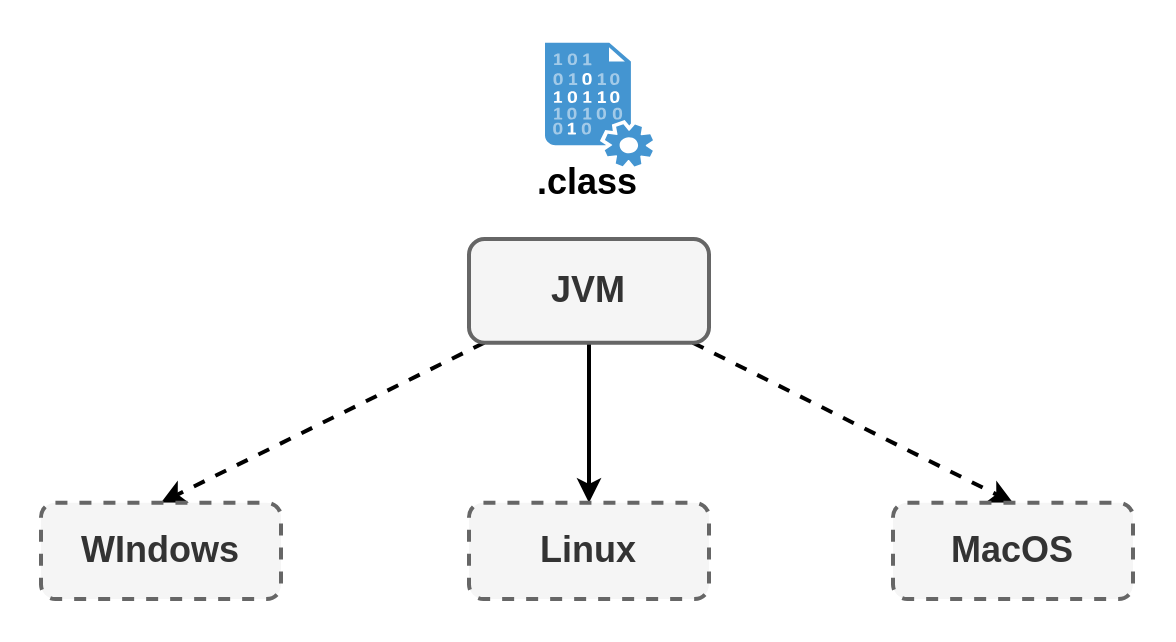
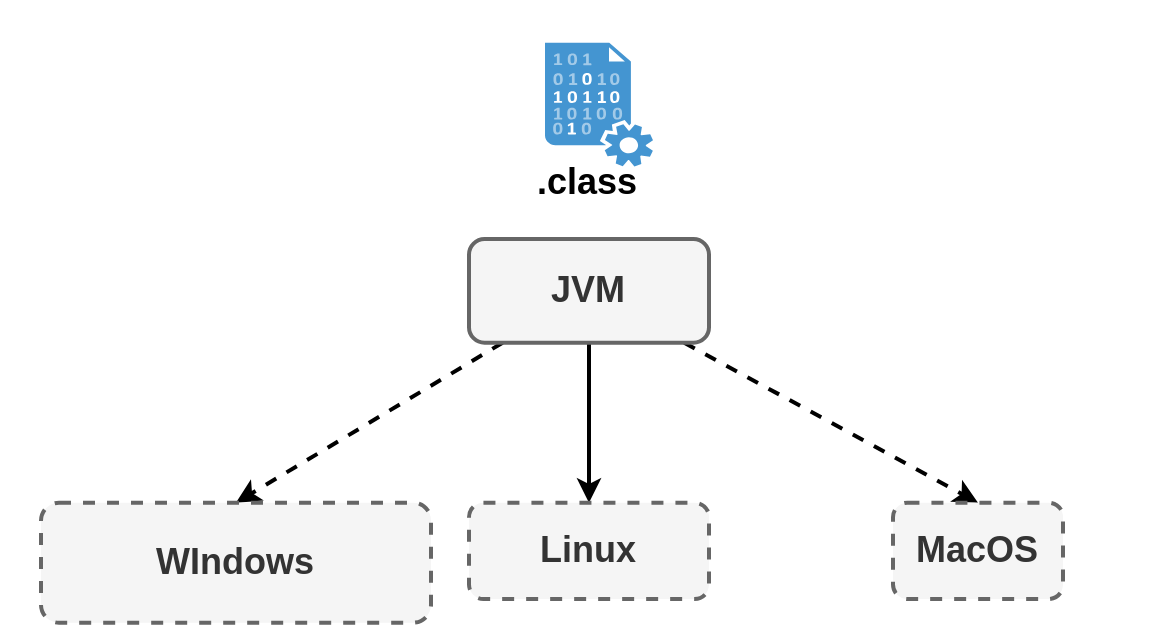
node "WIndows": size 240x96 -> 390x120
node "MacOS": size 240x96 -> 170x96
